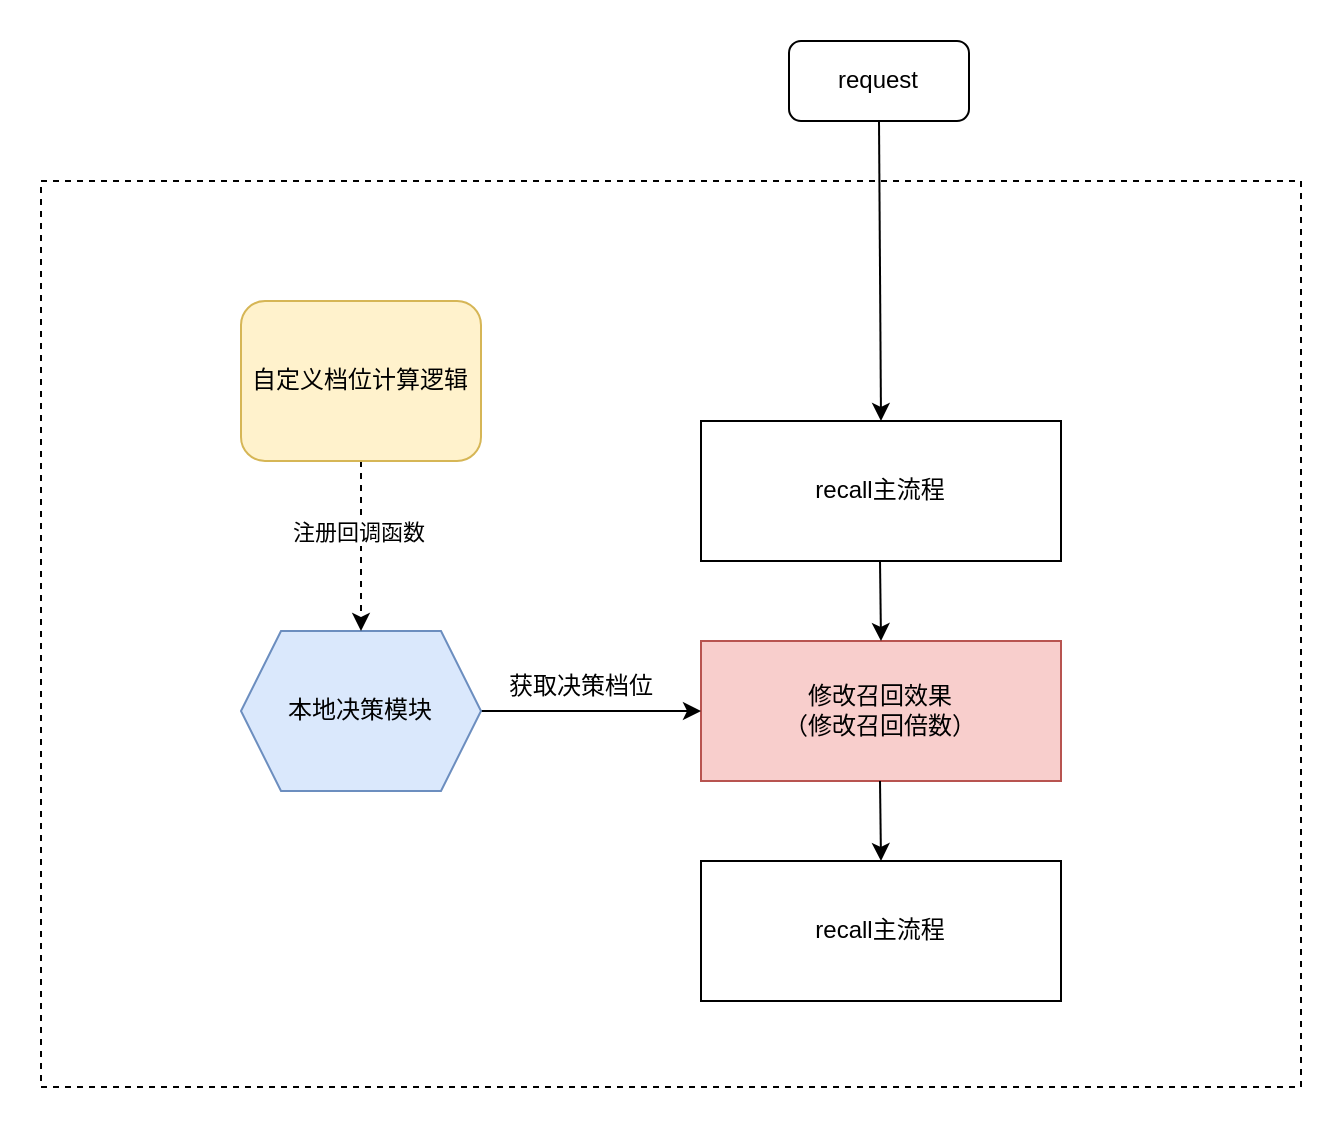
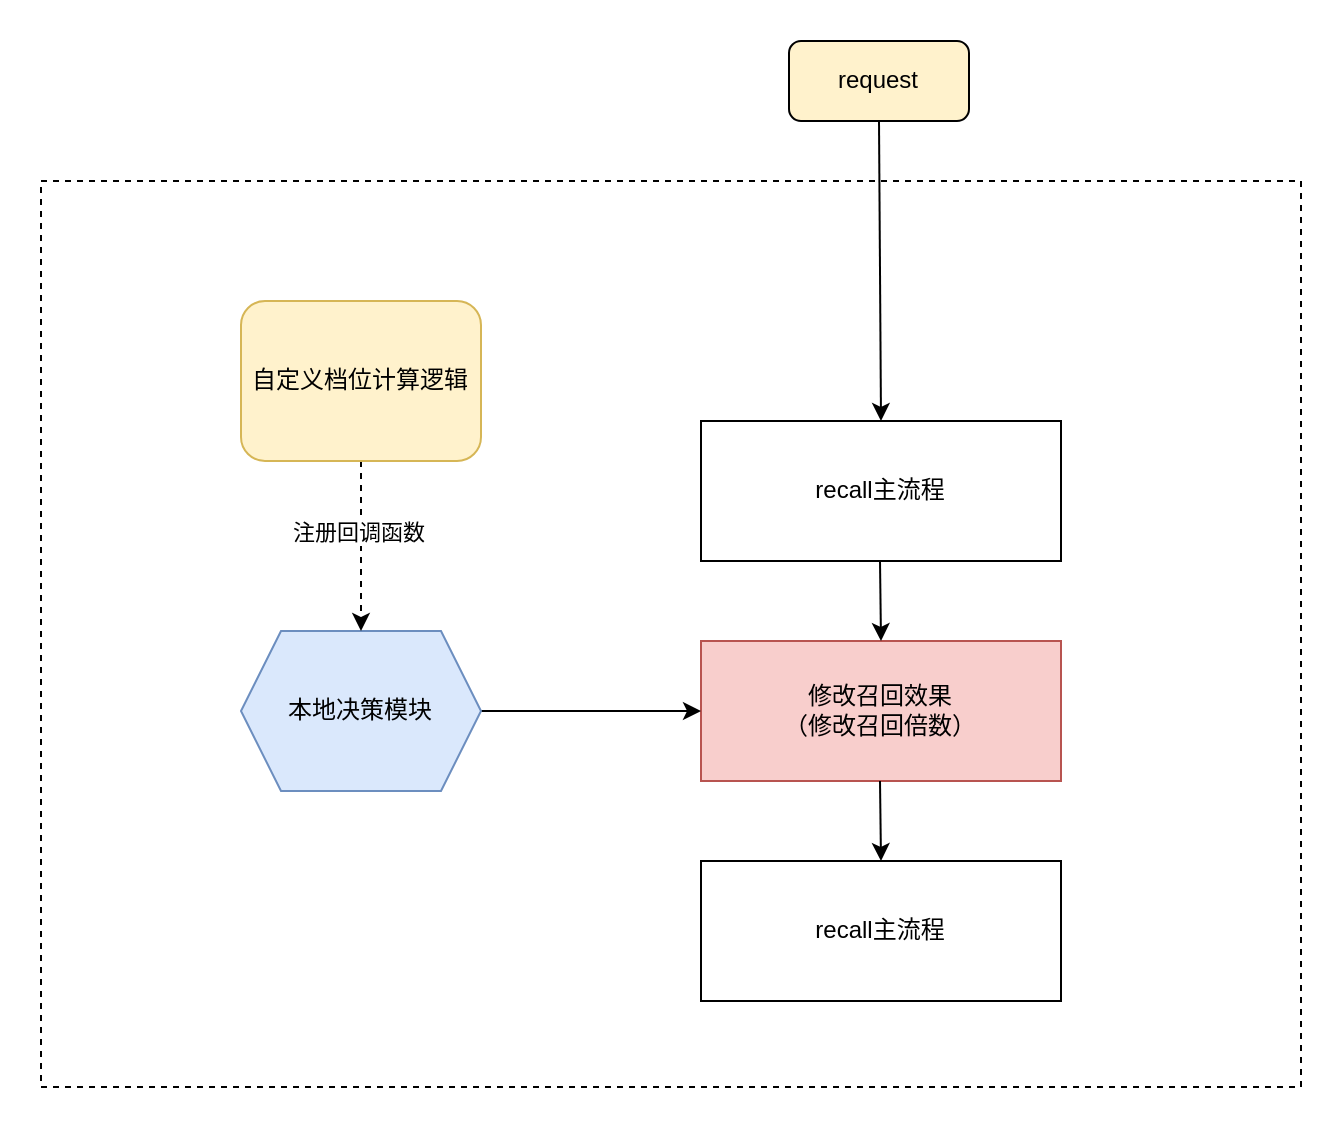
node "request": fillcolor #ffffff -> #fff2cc
node "获取决策档位": removed
